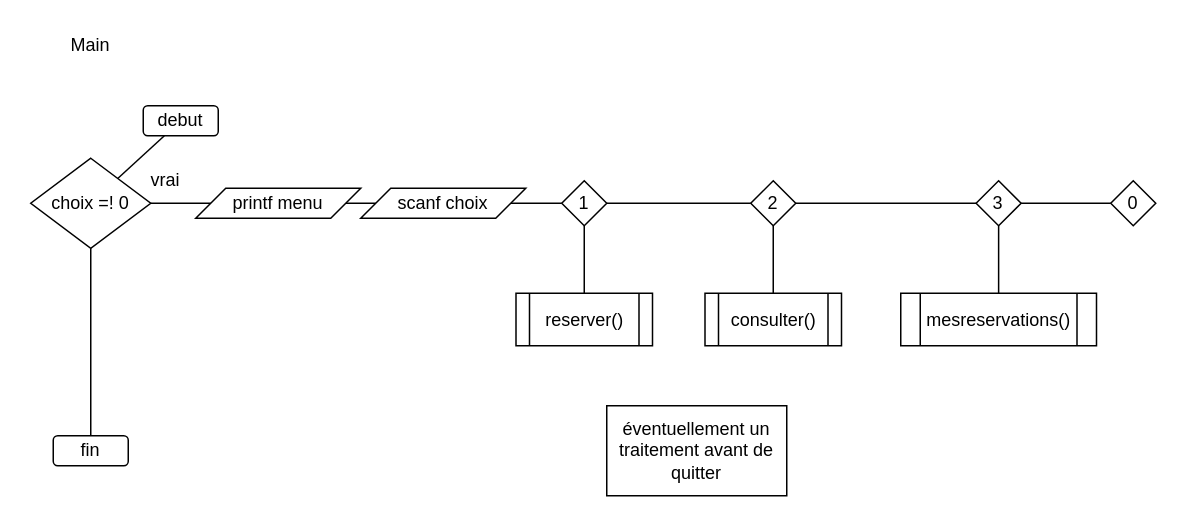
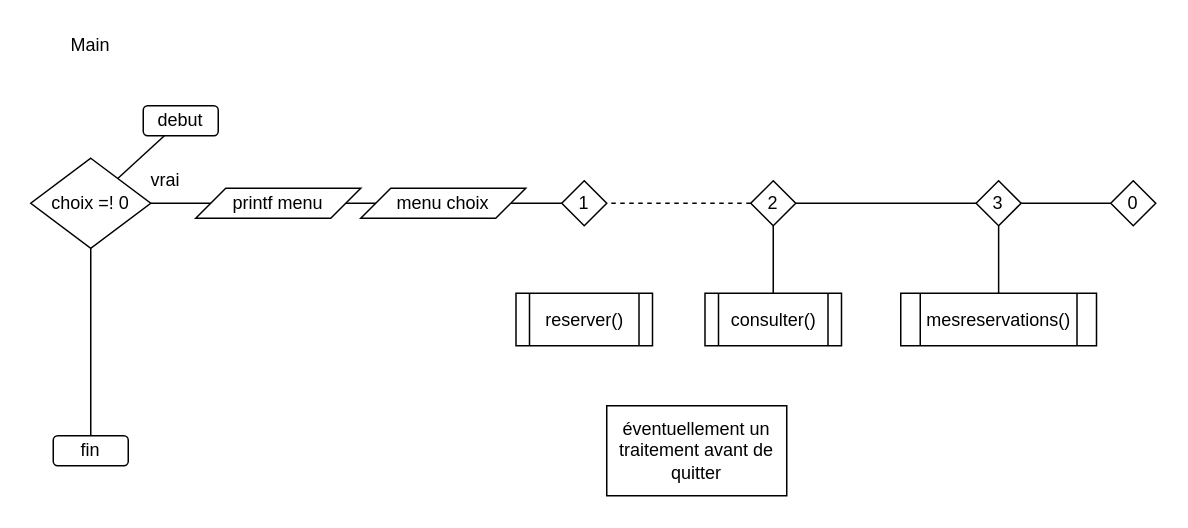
node "scanf choix": label "scanf choix" -> "menu choix"
edge "1" -- "2": style solid -> dashed
edge "1" -- "reserver()": removed
